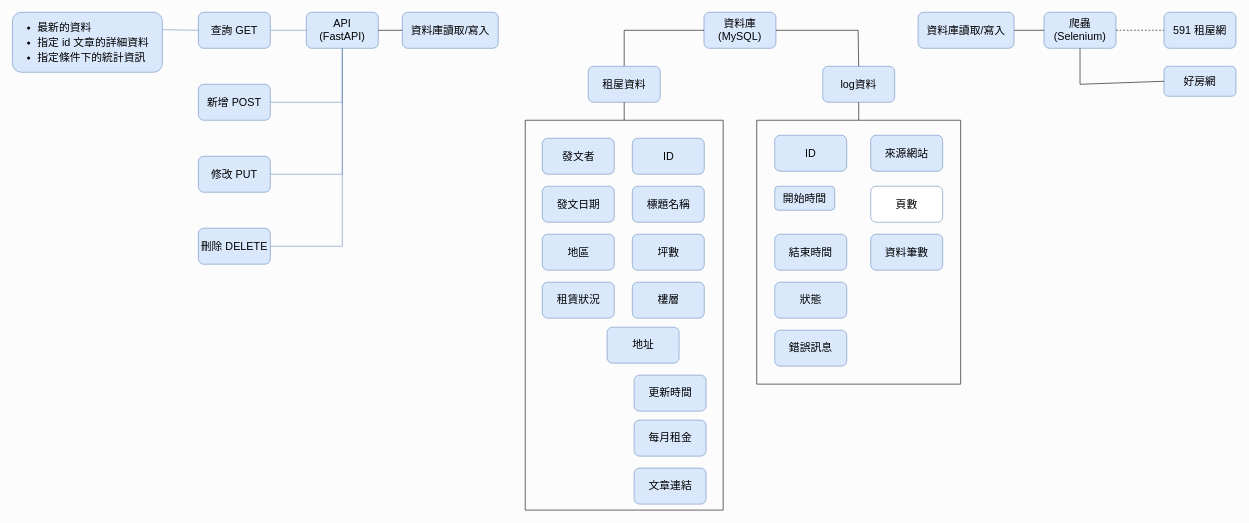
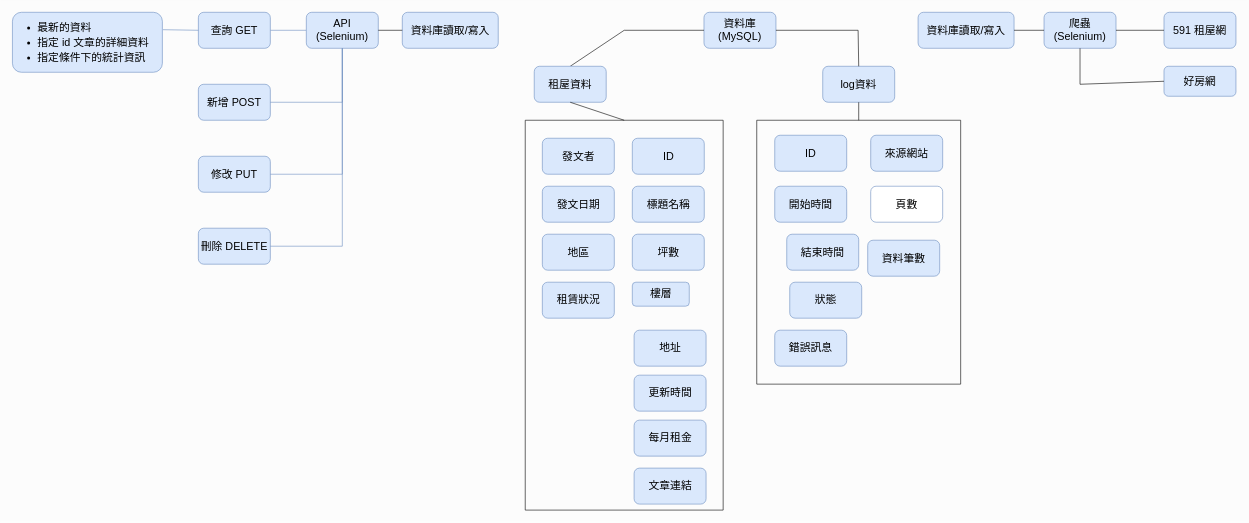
node "API (FastAPI)": label "API (FastAPI)" -> "API (Selenium)"
edge "爬蟲(Selenium)" -- "591 租屋網": style dashed -> solid
node "租屋資料": moved (624, 84) -> (570, 84)
node "開始時間": size 60x24 -> 72x36
node "結束時間": moved (811, 252) -> (823, 252)
node "資料筆數": moved (907, 252) -> (904, 258)
node "樓層": size 72x36 -> 57x24
node "狀態": moved (811, 300) -> (826, 300)
node "地址": moved (643, 345) -> (670, 348)
